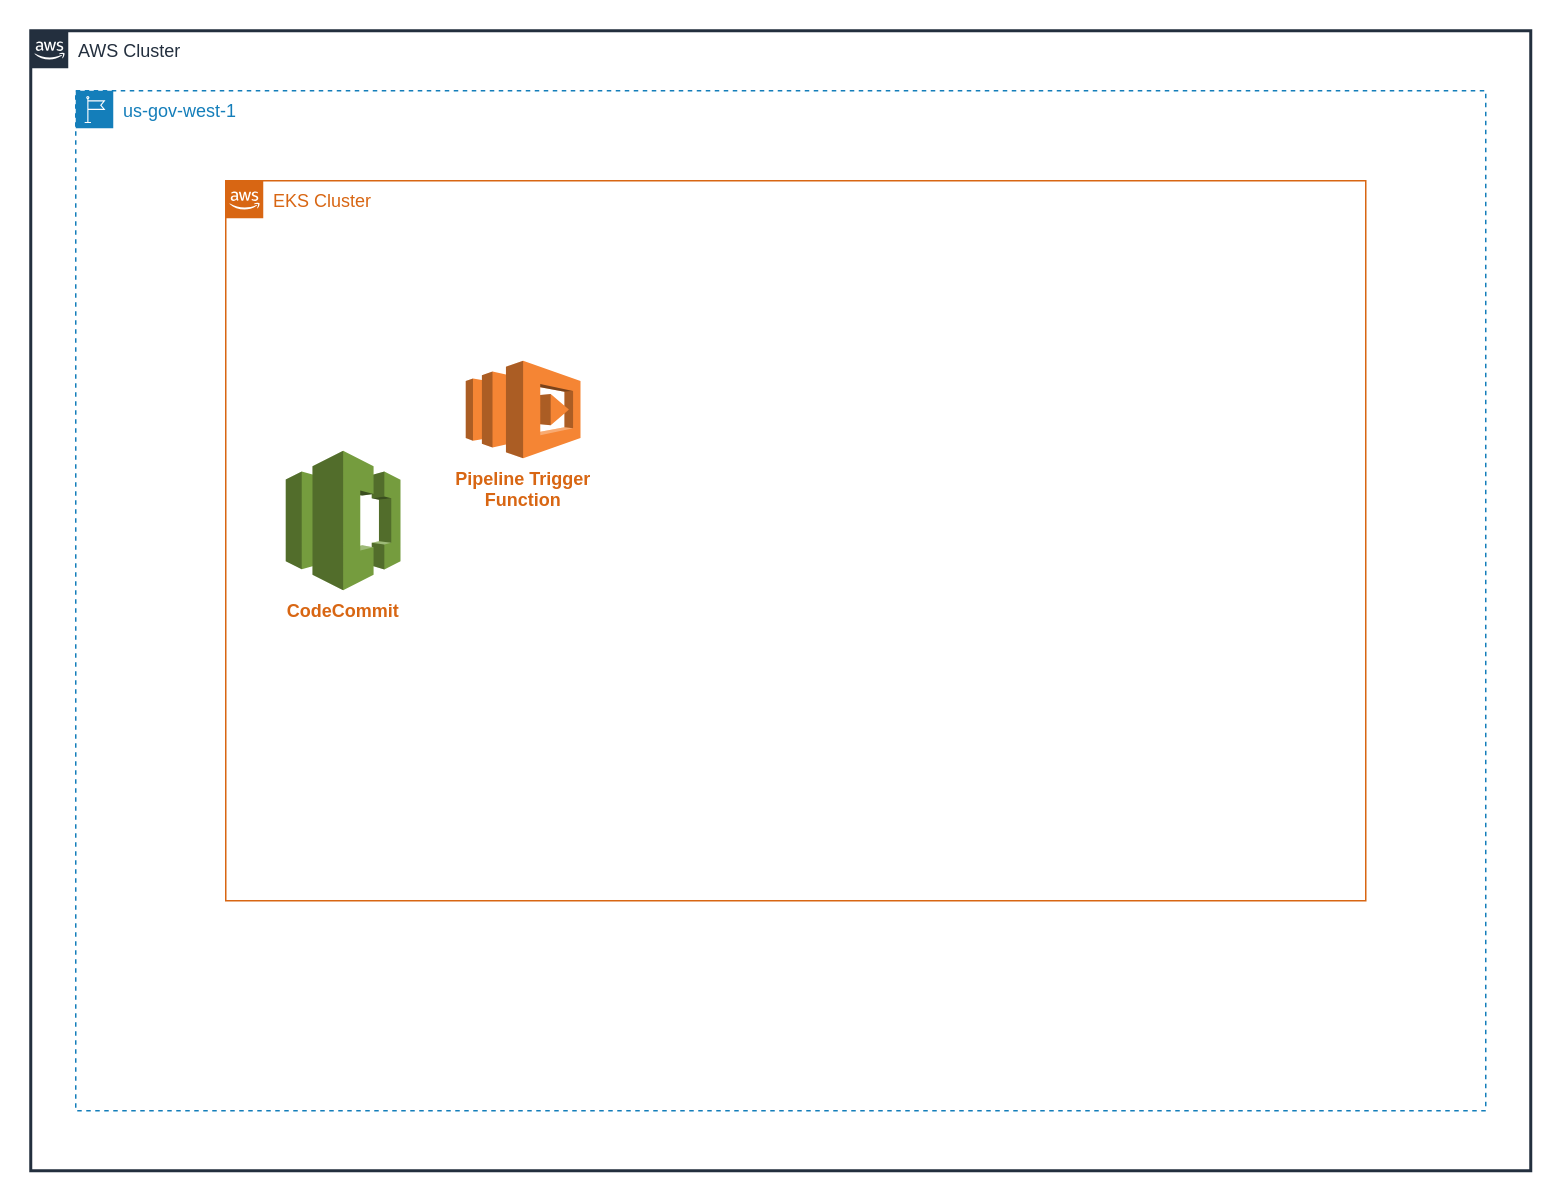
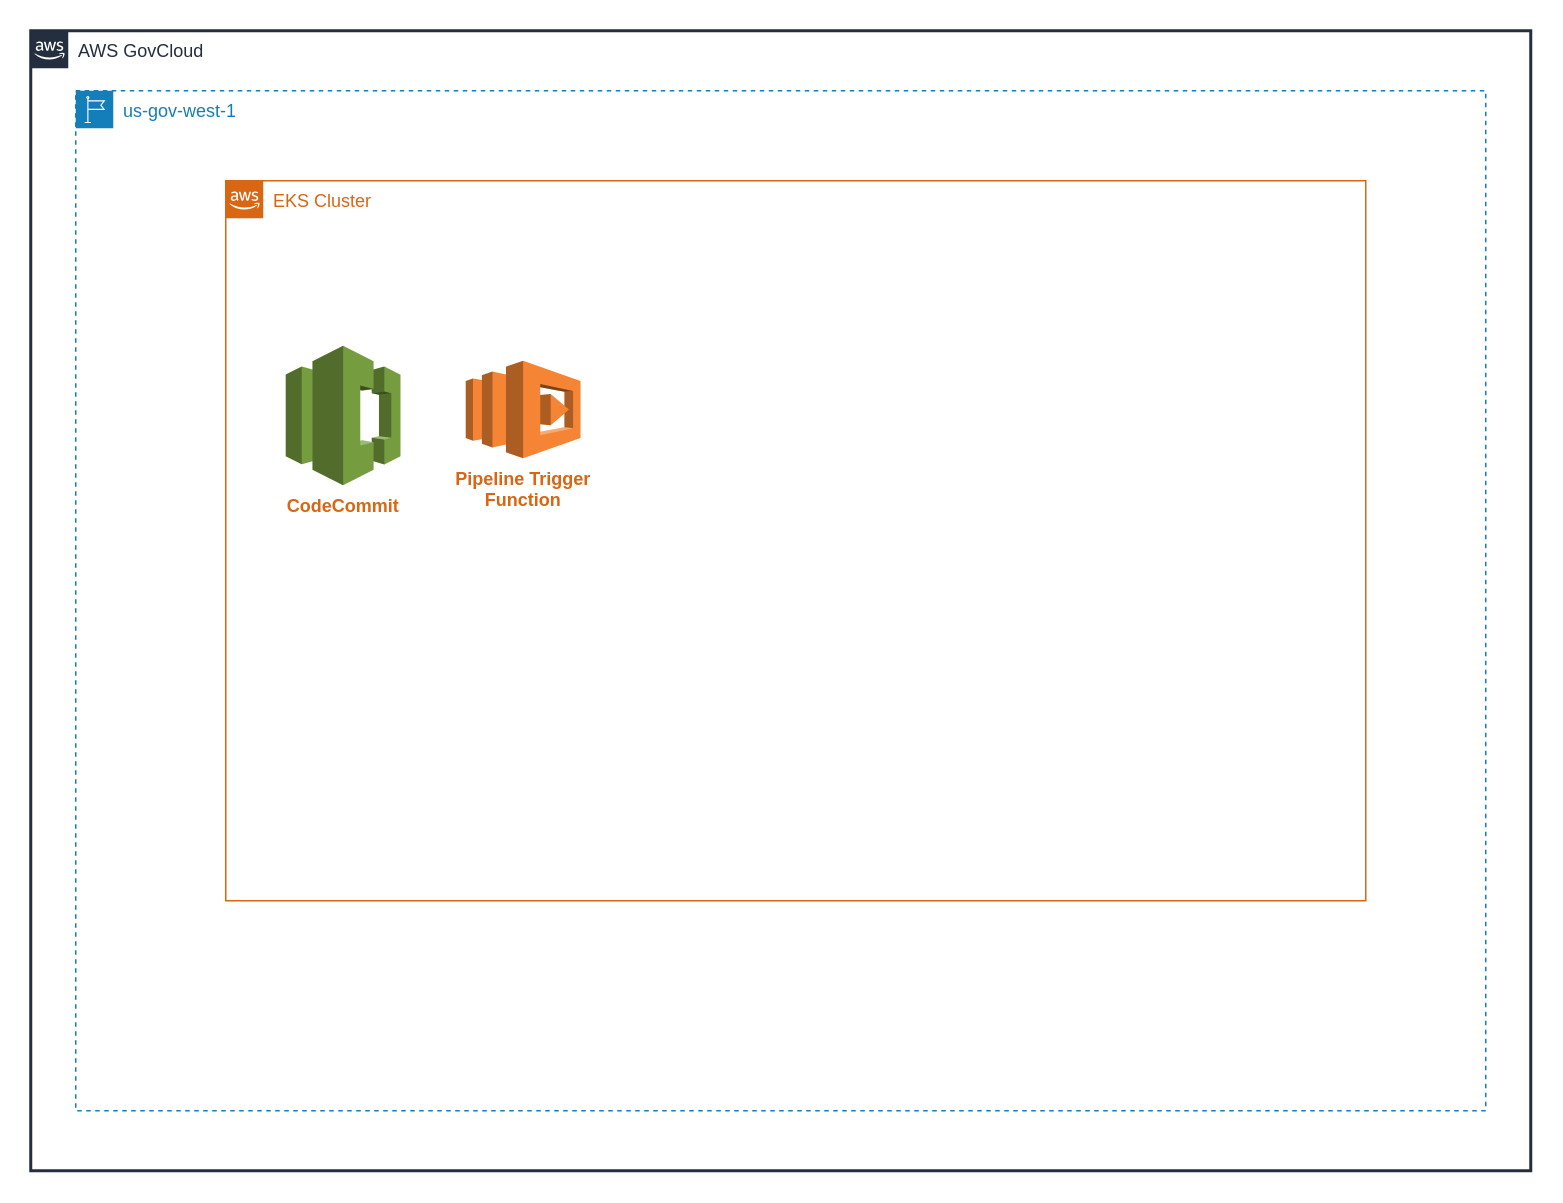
node "AWS Cluster": label "AWS Cluster" -> "AWS GovCloud"
node "CodeCommit": moved (343, 521) -> (343, 416)
